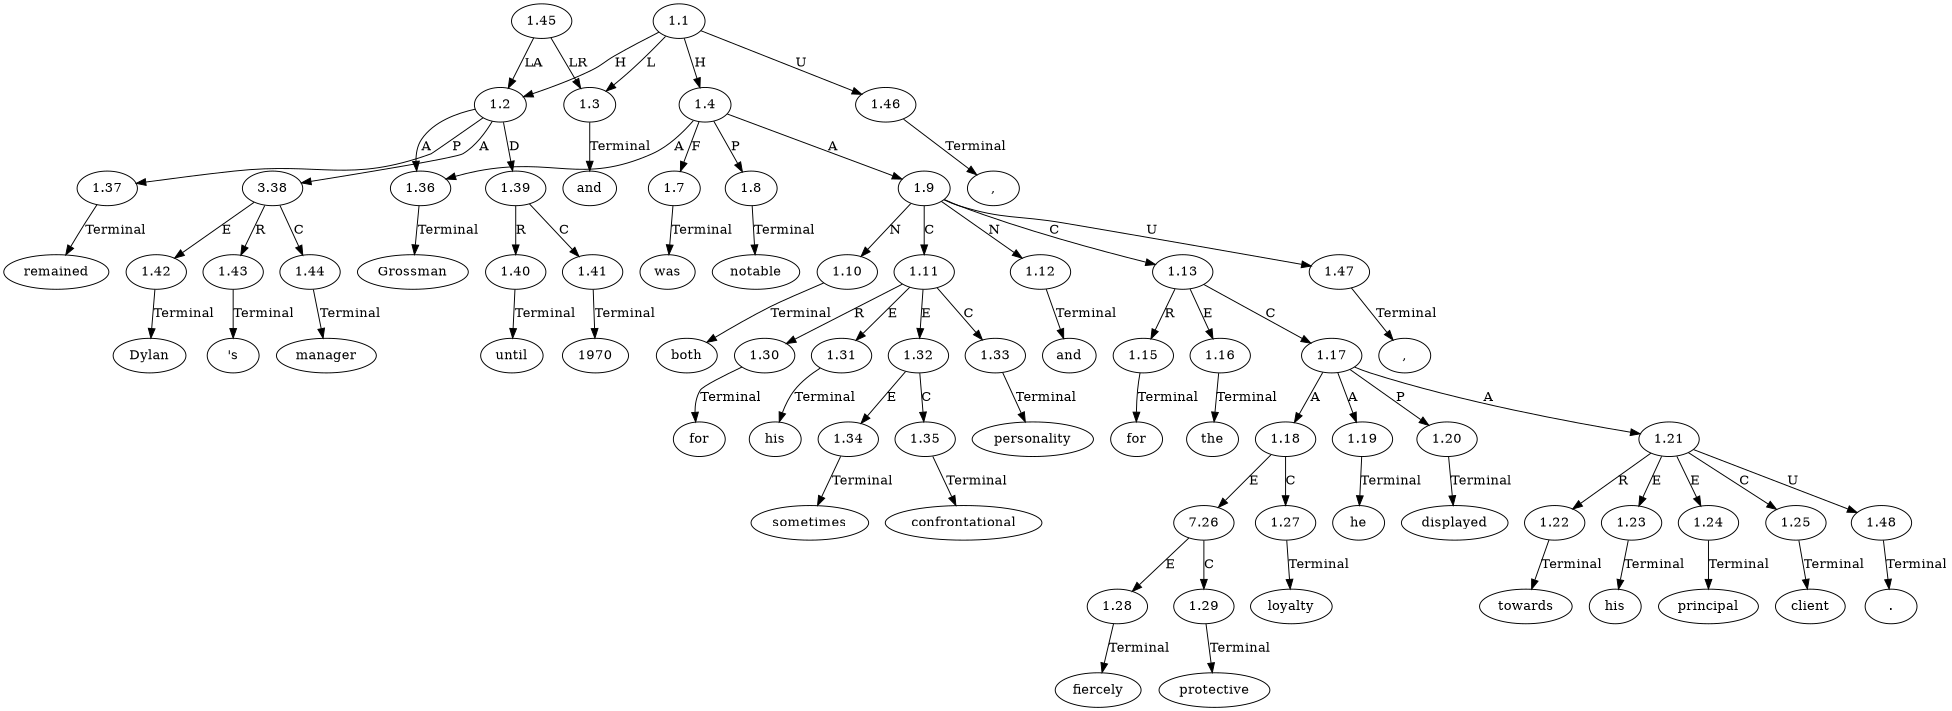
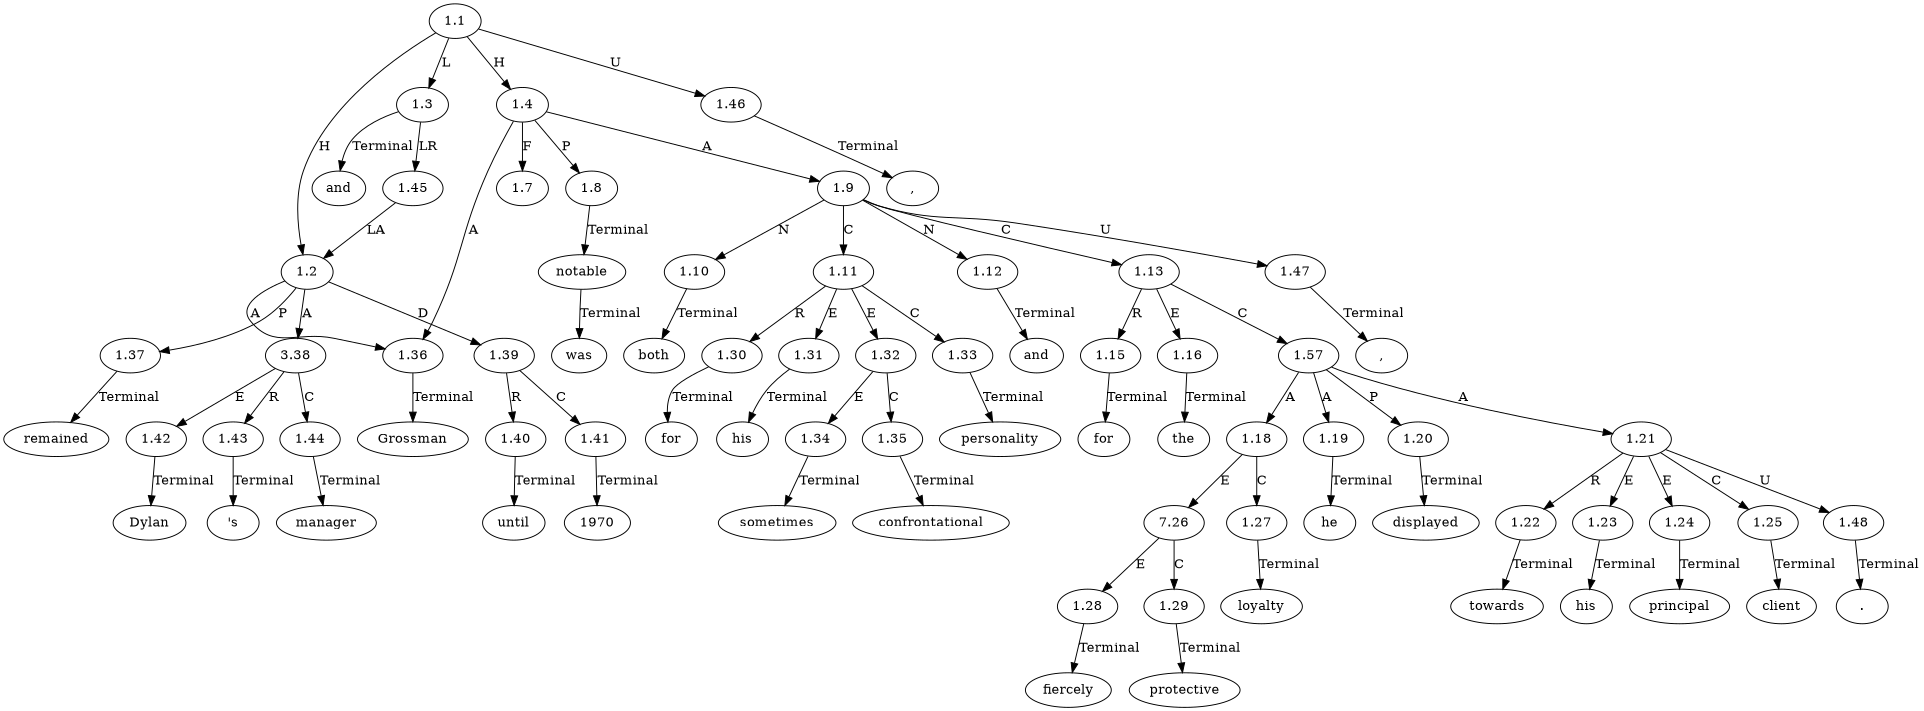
edge "1.45" -> "1.3": reversed
edge "1.7" -> "was": now "notable" -> "was"
node "1.17": label "1.17" -> "1.57"
